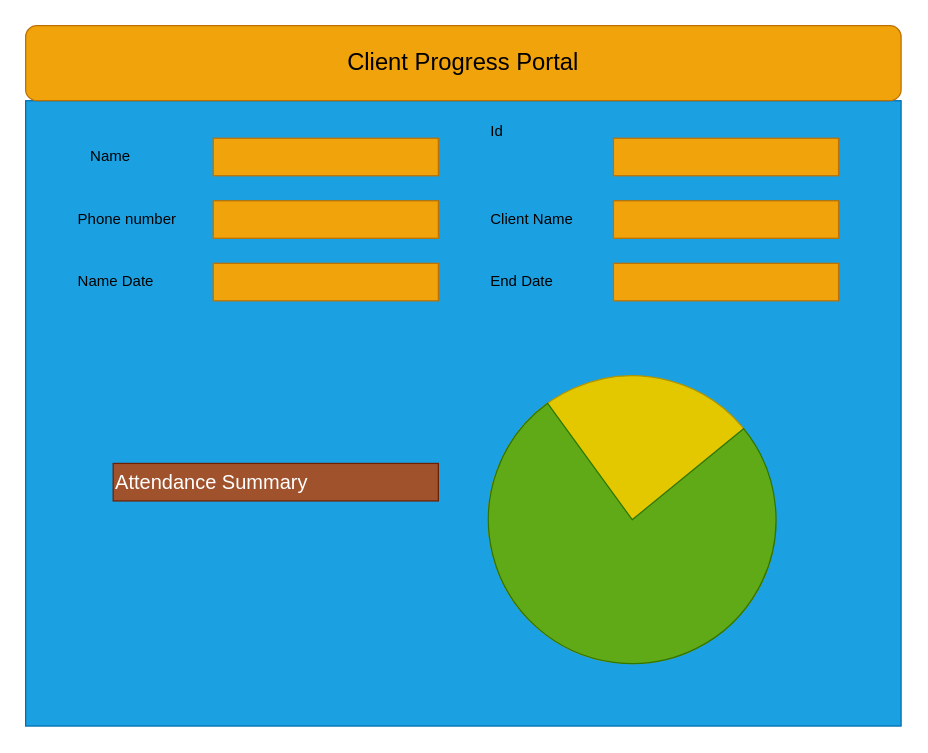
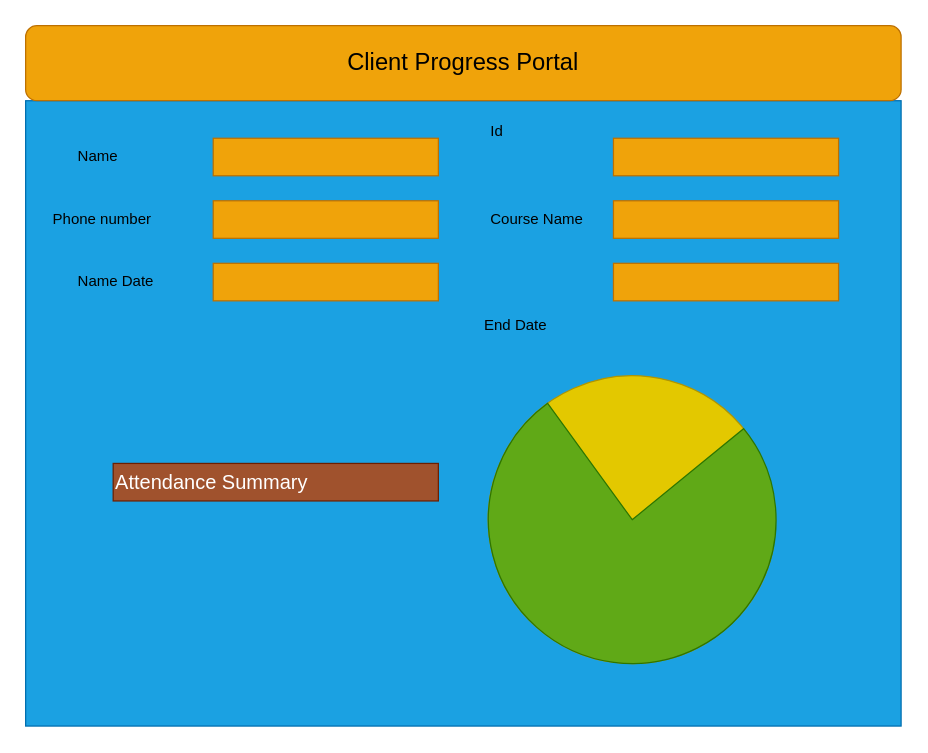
node "Name": moved (126, 157) -> (113, 157)
node "Phone number": moved (132, 219) -> (107, 219)
node "Client Name": label "Client Name" -> "Course Name"
node "End Date": moved (526, 282) -> (519, 326)
